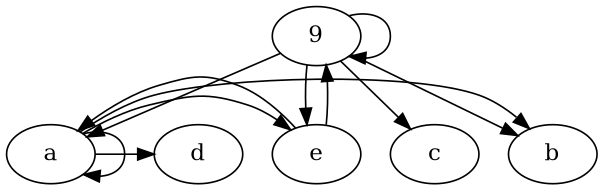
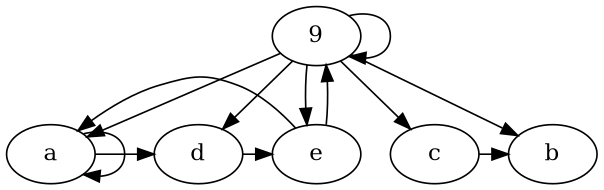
edge "a" -> "b": now "c" -> "b"
edge "9" -> "d": added
edge "a" -> "e": now "d" -> "e"
